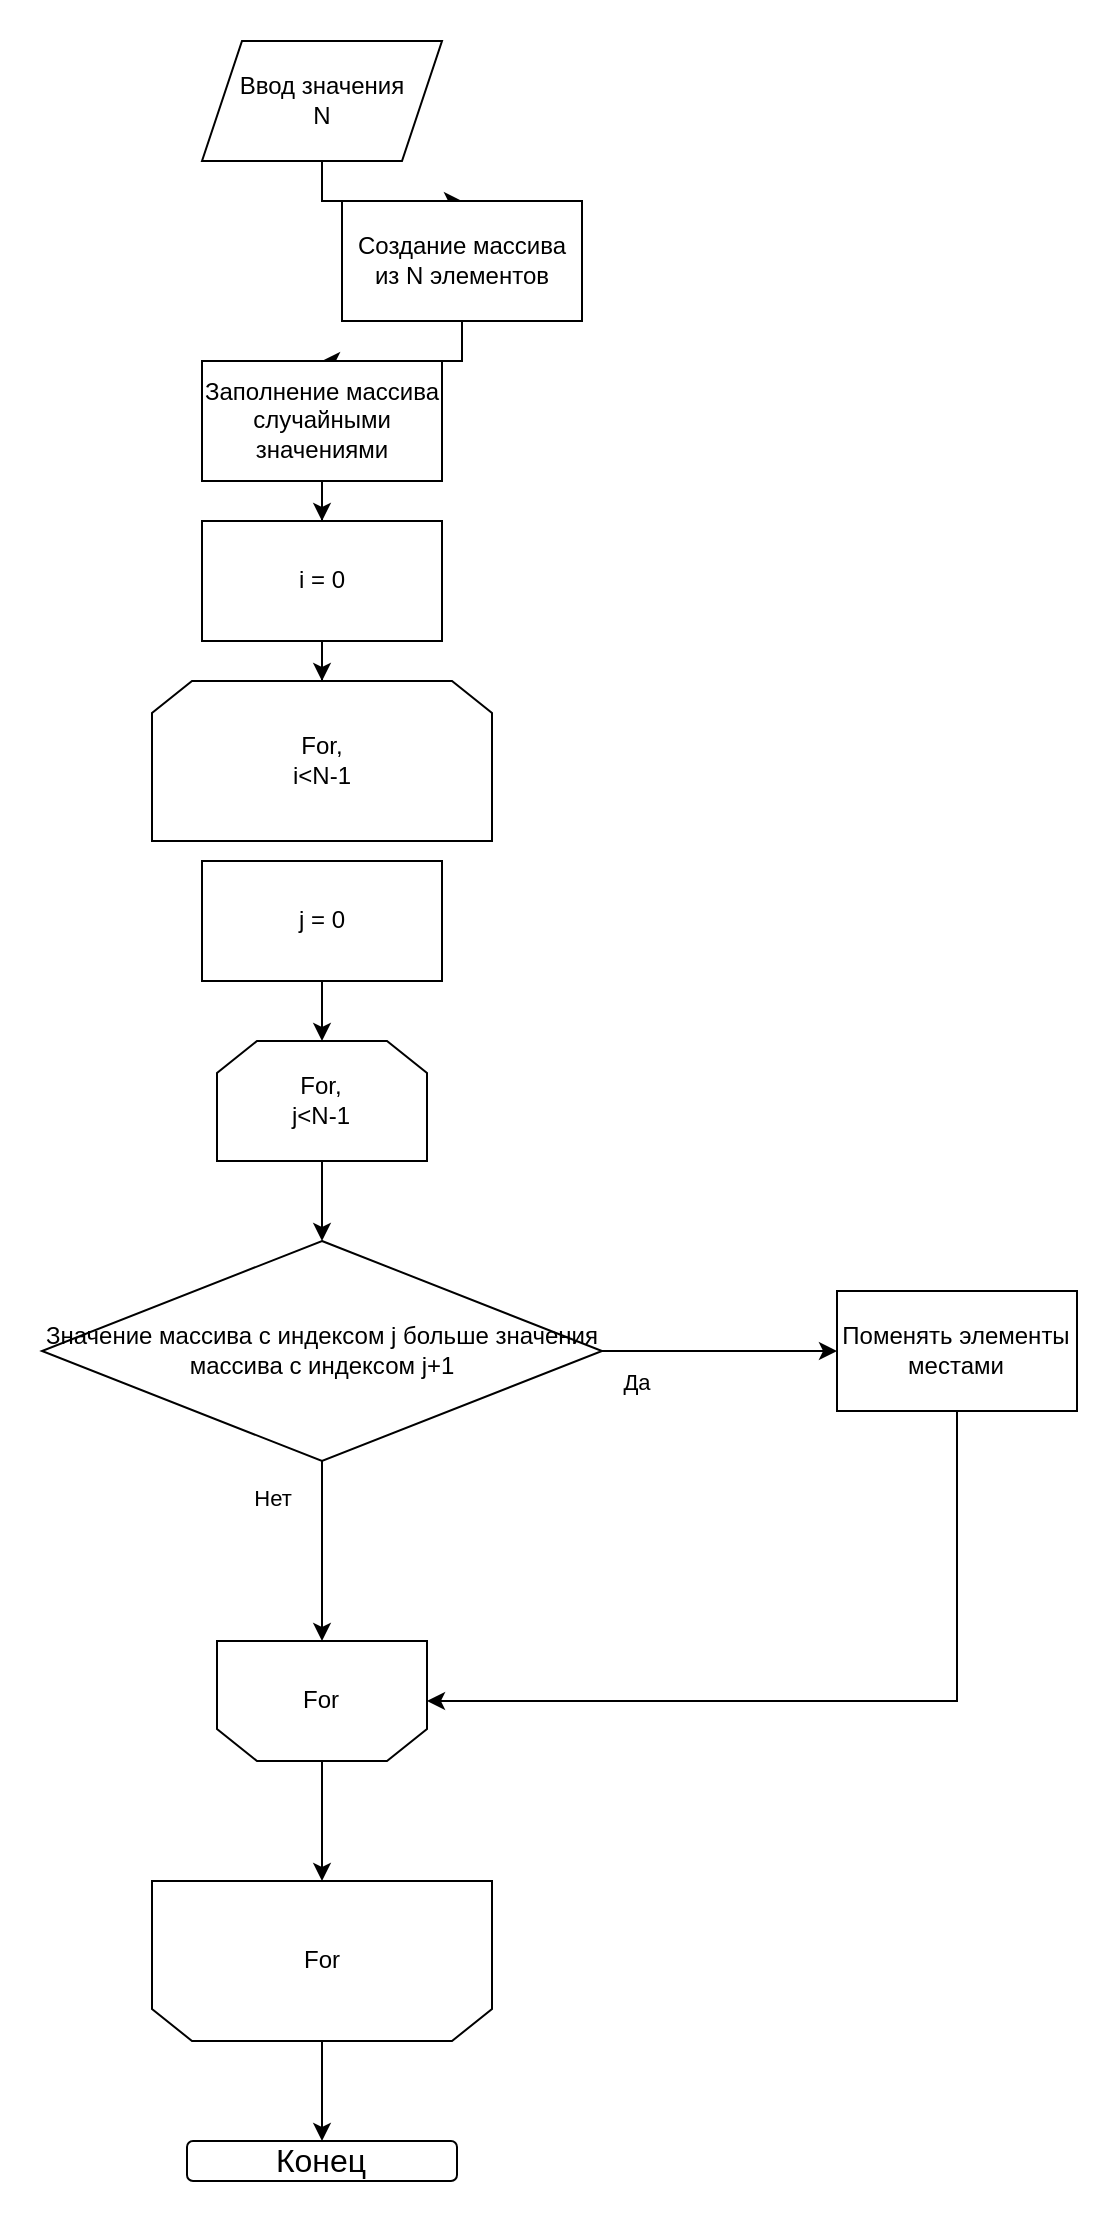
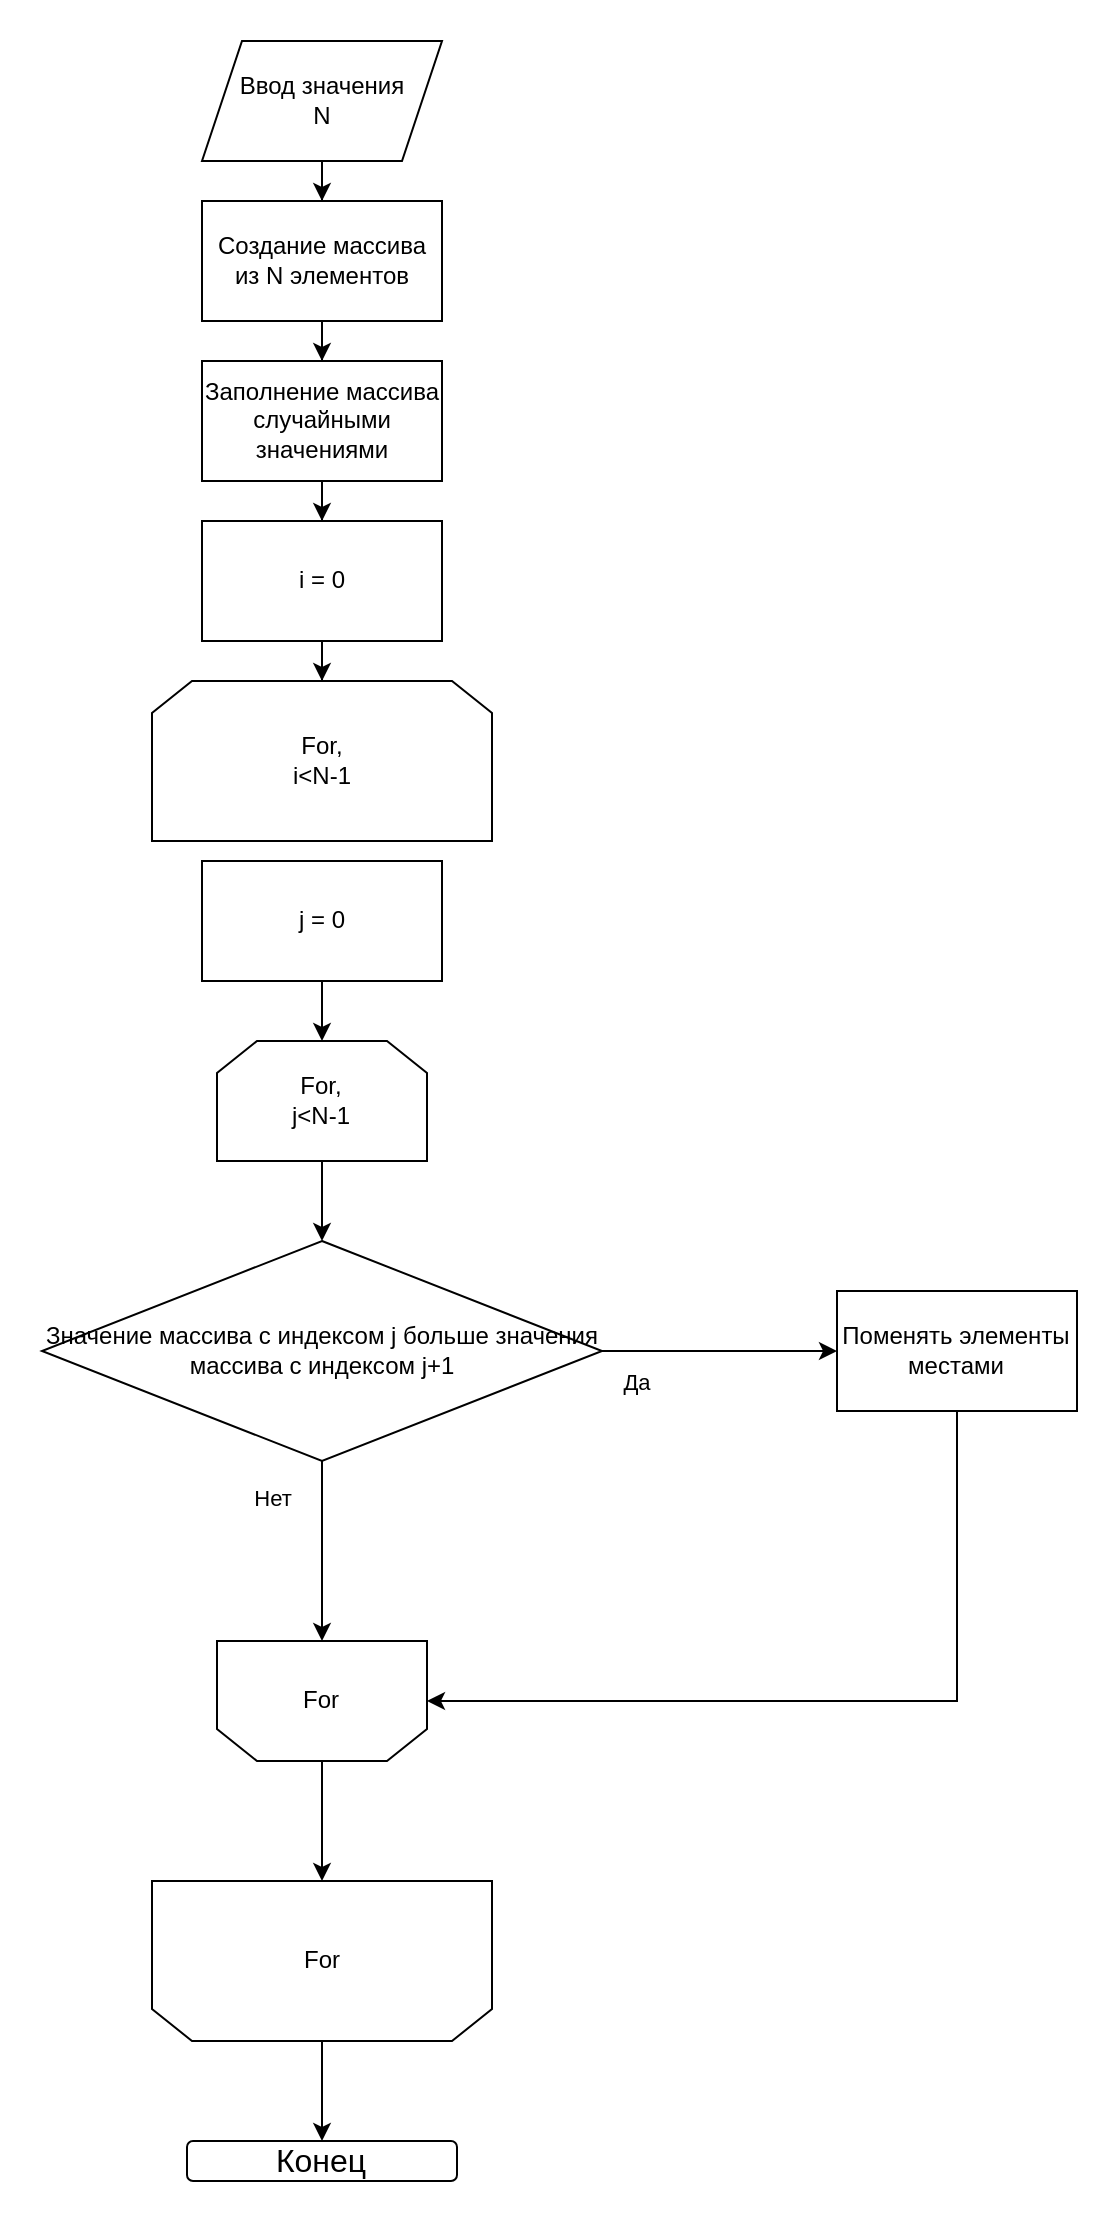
node "Создание массива из N элементов": moved (462, 261) -> (322, 261)
